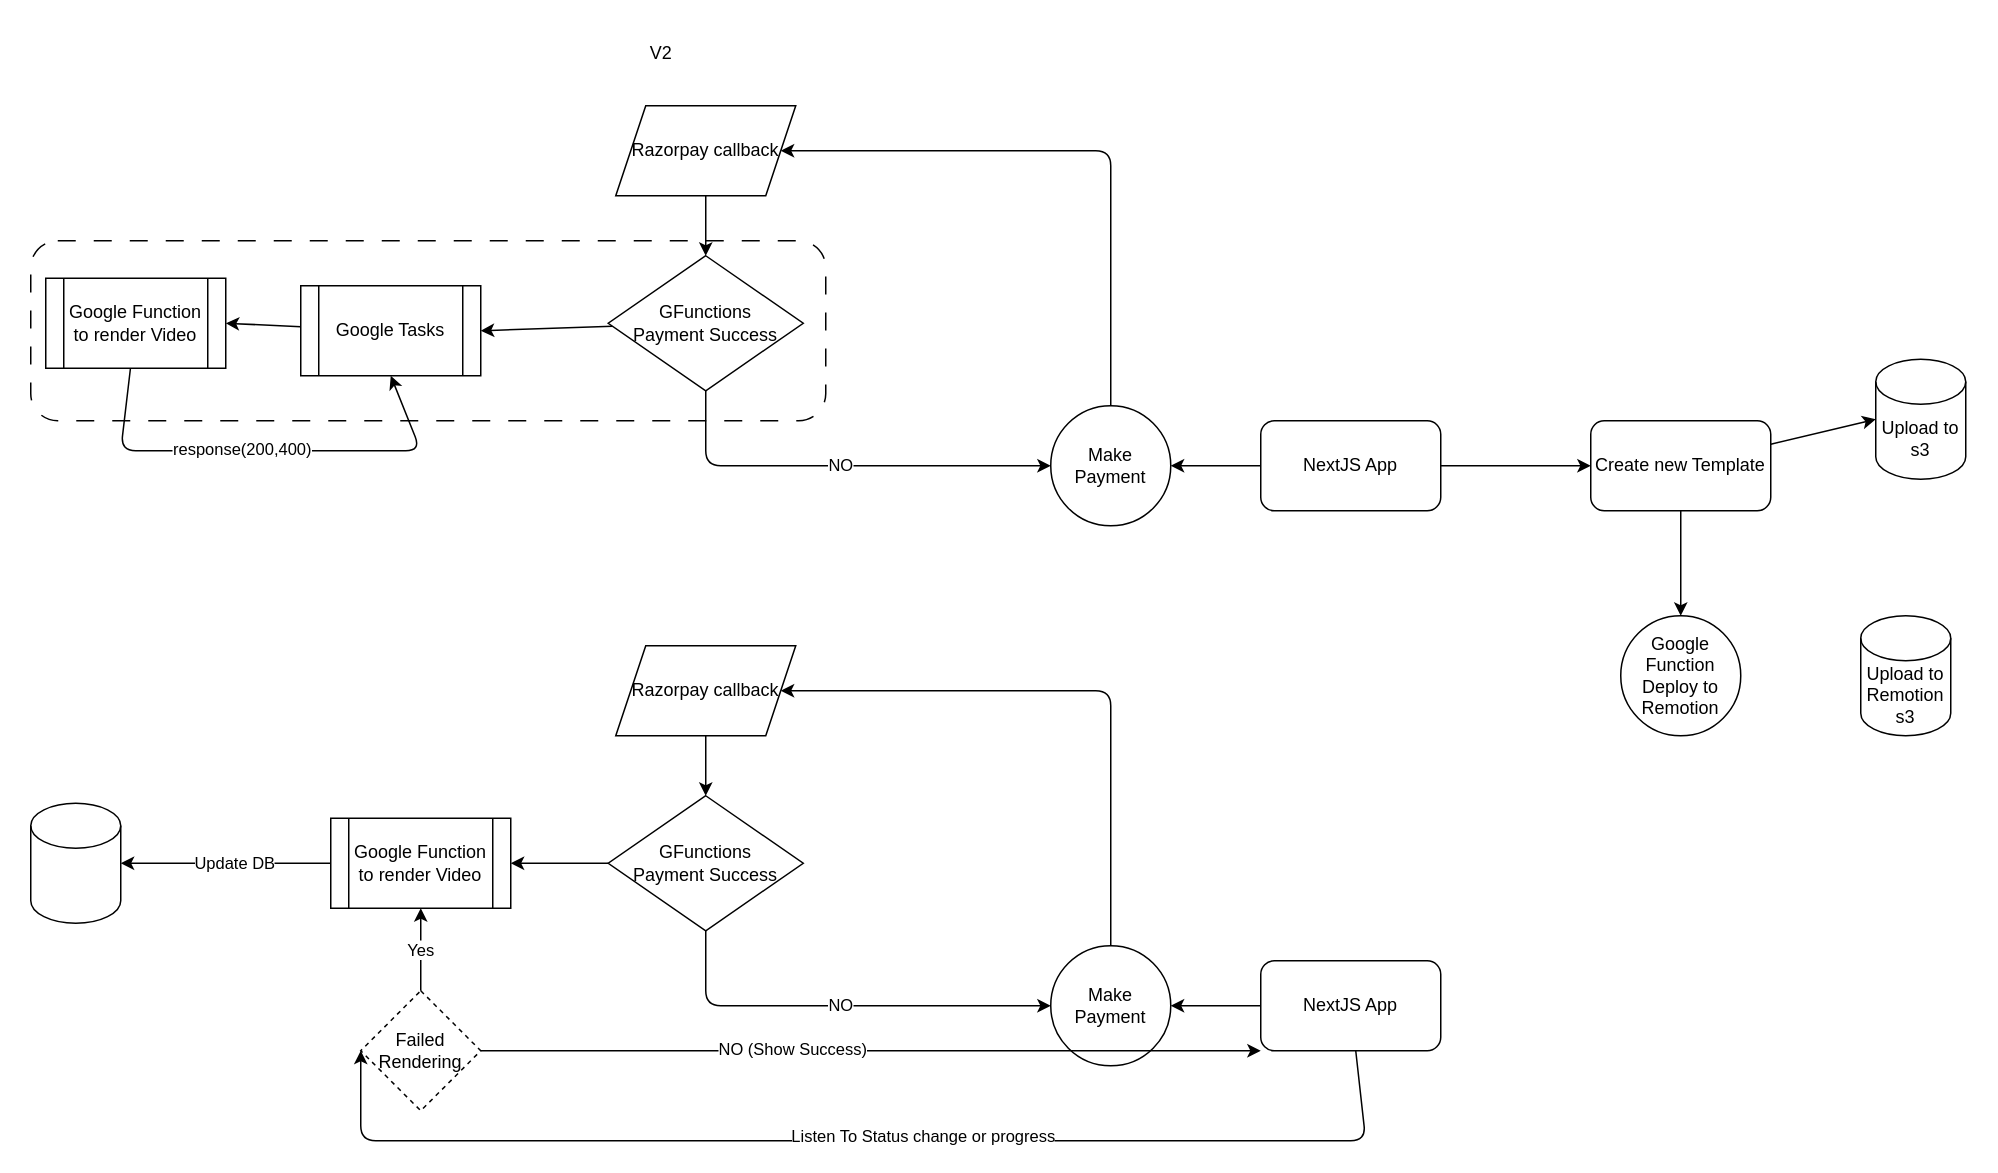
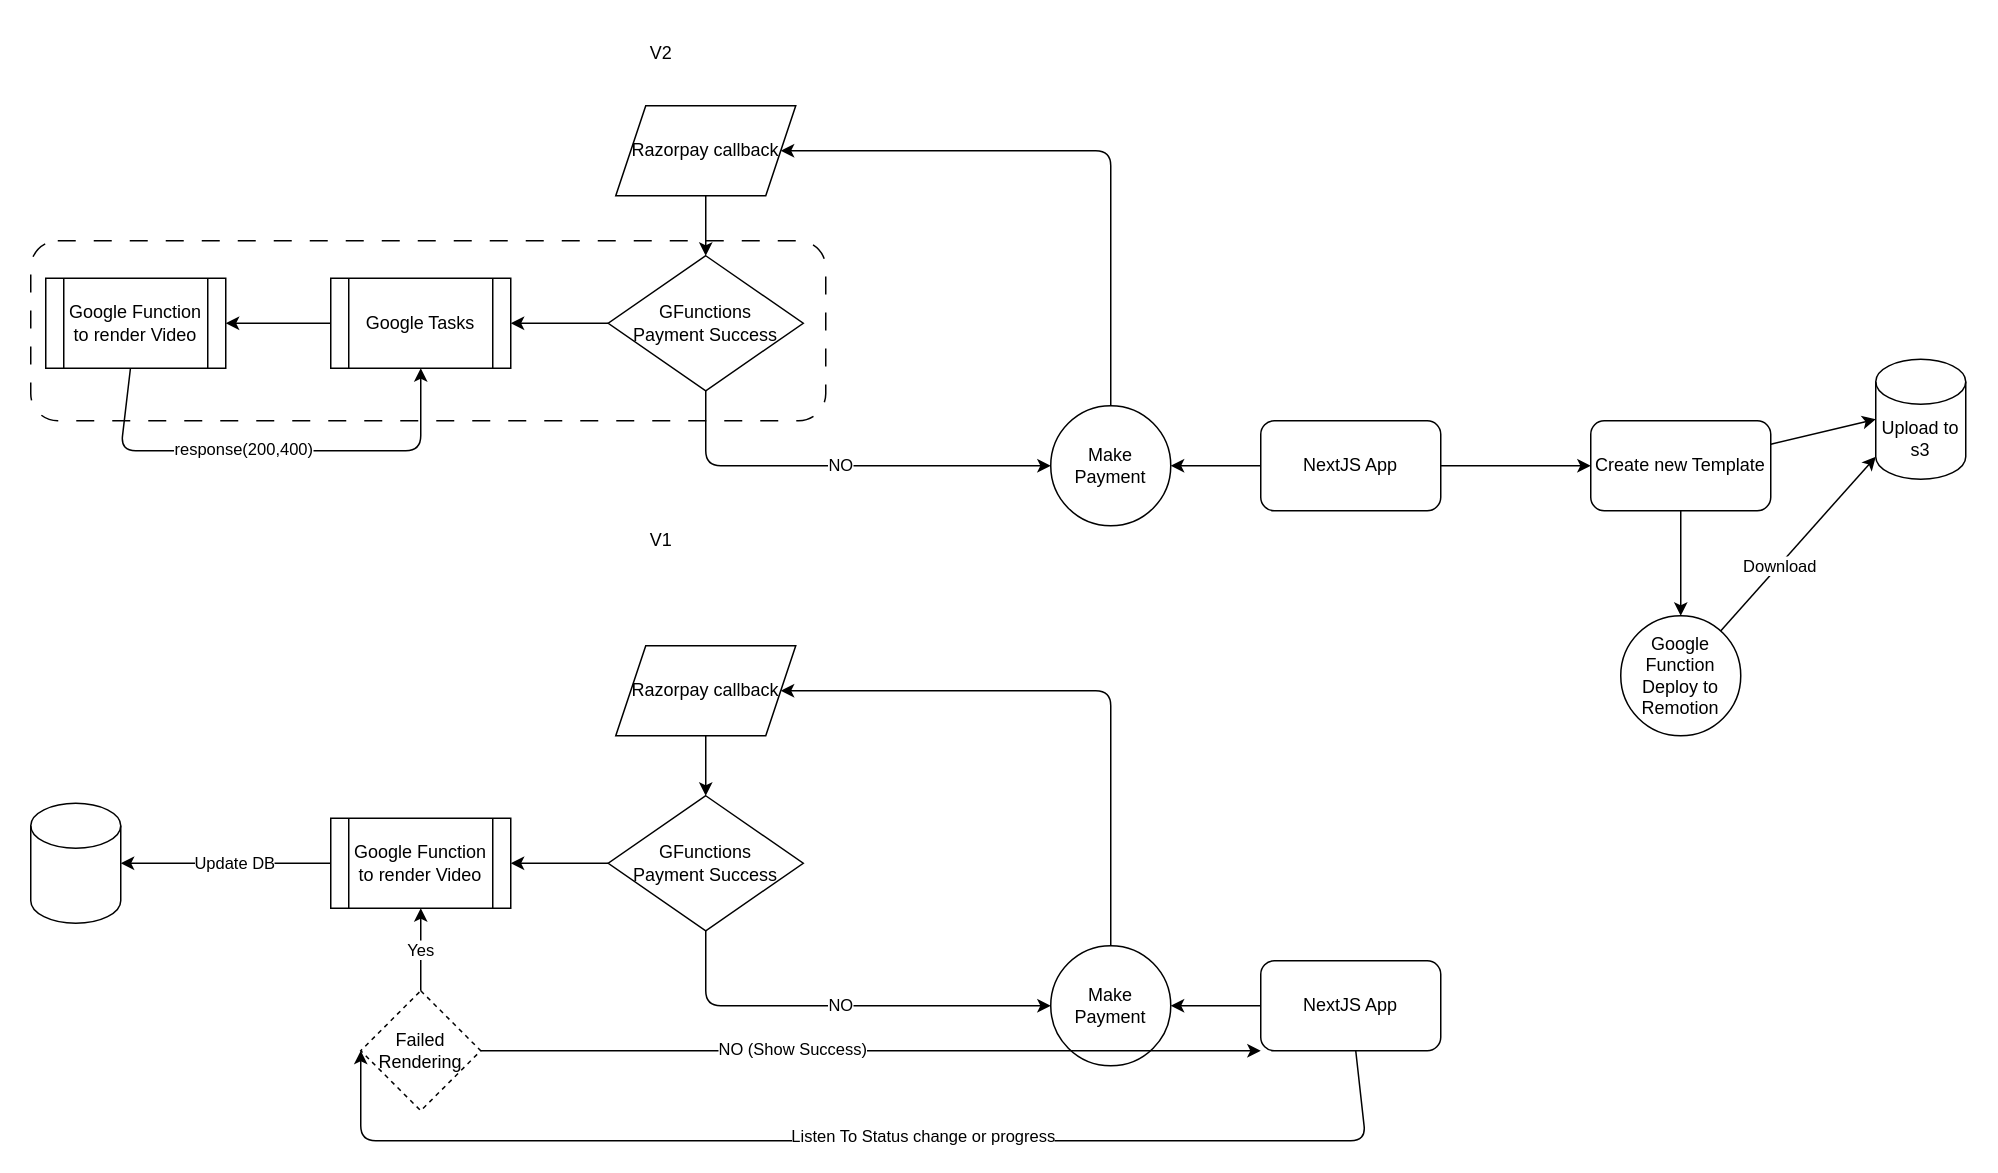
node "Google Tasks": moved (391, 331) -> (421, 323)
node "V1": added
edge "Google Function Deploy to Remotion" -> "Upload to s3": added, label "Download"
node "Upload to Remotion s3": removed
